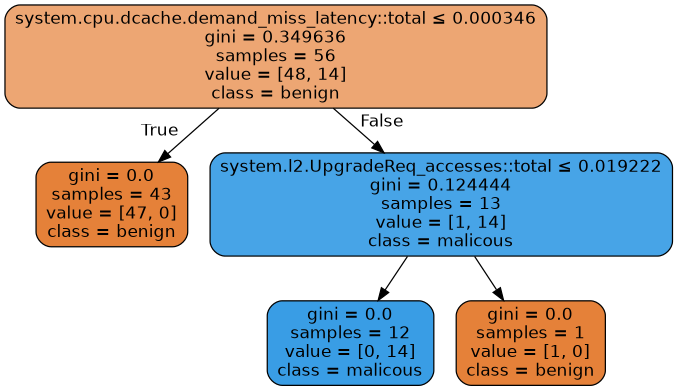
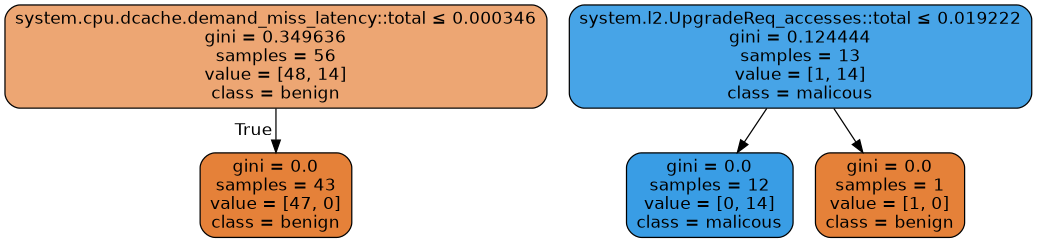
edge "system.cpu.dcache.demand_miss_latency::total ≤ 0.000346" -> "system.l2.UpgradeReq_accesses::total ≤ 0.019222": removed
